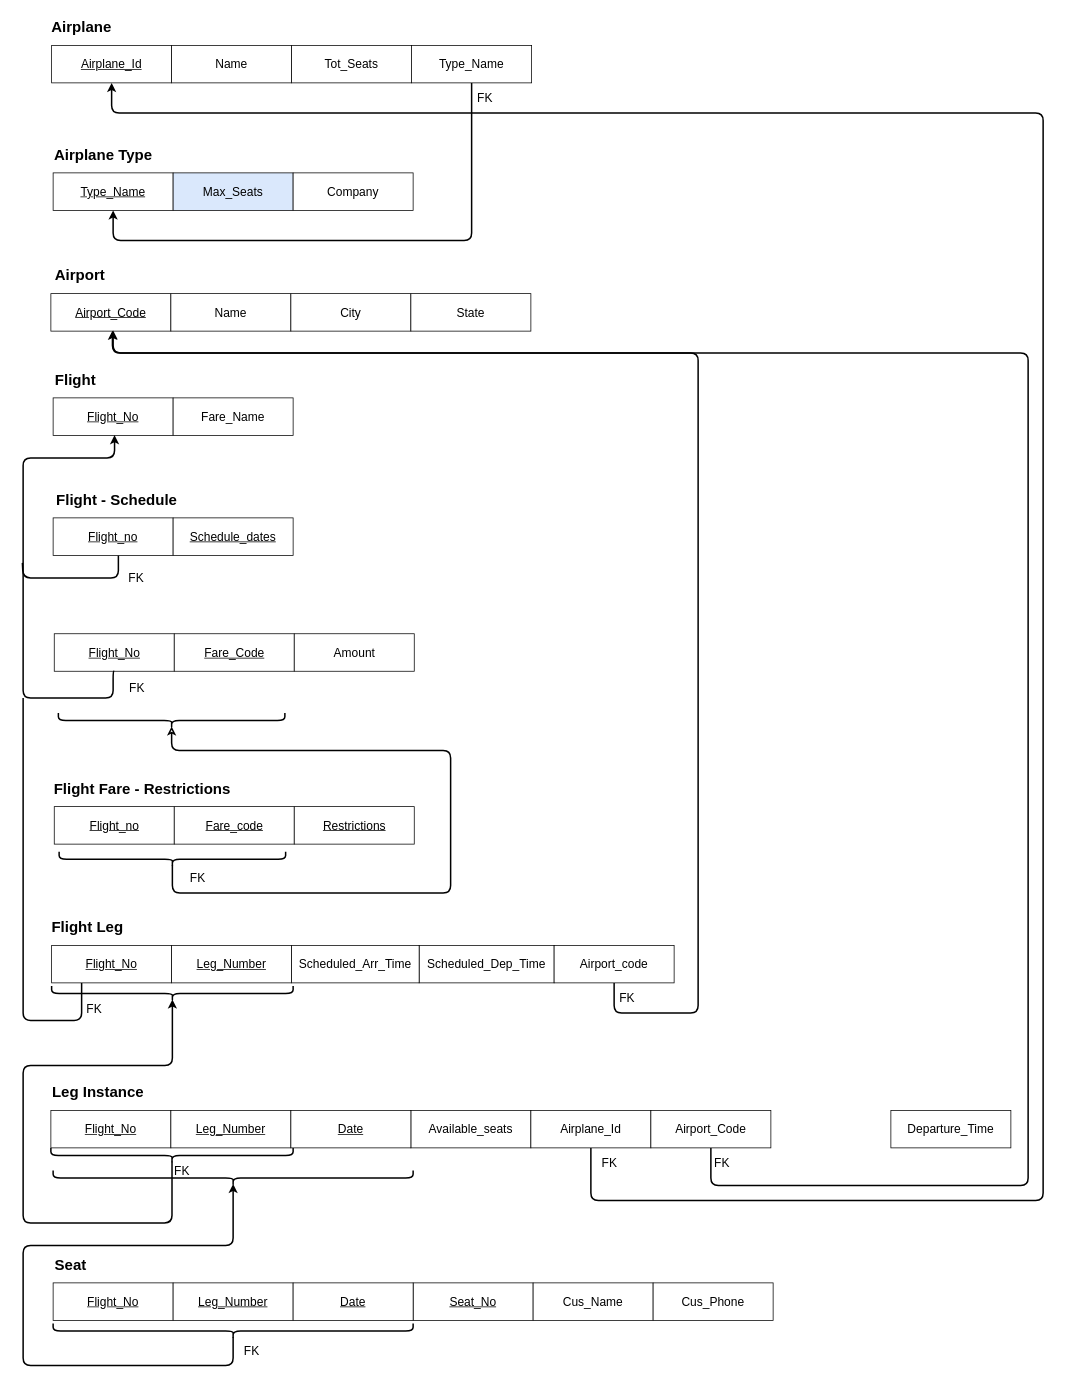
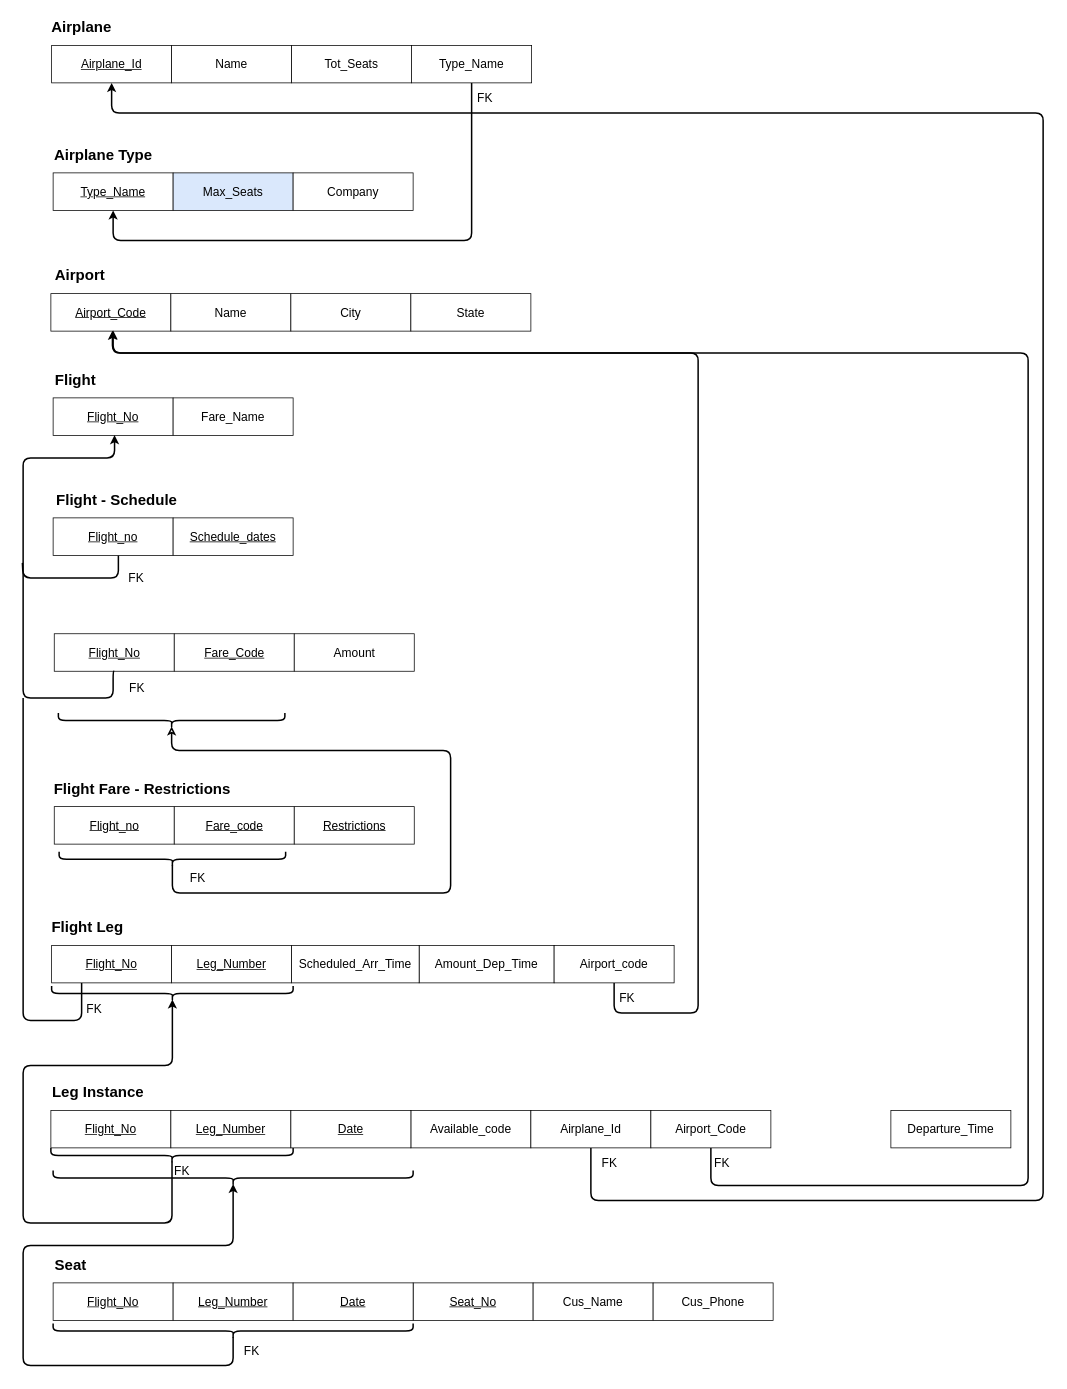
node "Scheduled_Dep_Time": label "Scheduled_Dep_Time" -> "Amount_Dep_Time"
node "Available_seats": label "Available_seats" -> "Available_code"
